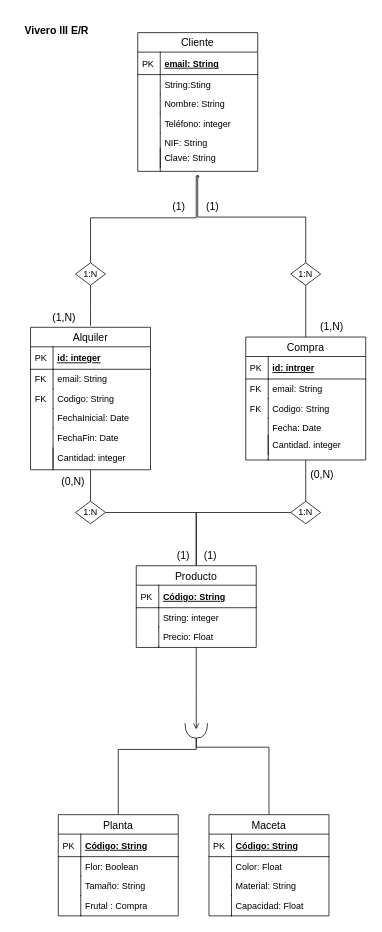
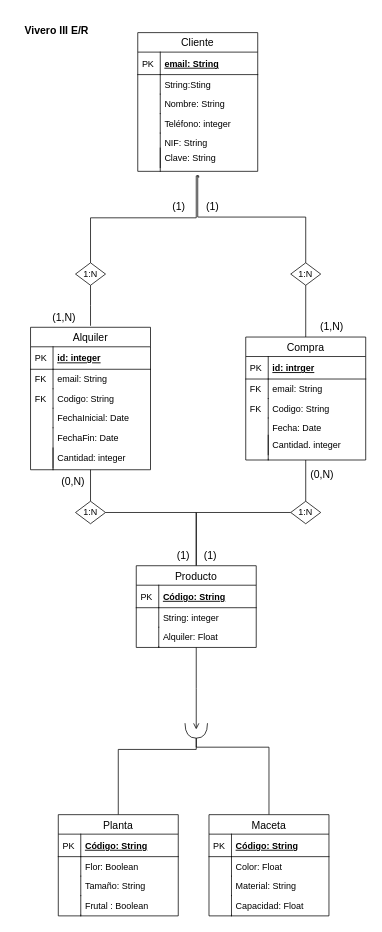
node "Precio: Float": label "Precio: Float" -> "Alquiler: Float"
node "Frutal : Compra": label "Frutal : Compra" -> "Frutal : Boolean"
